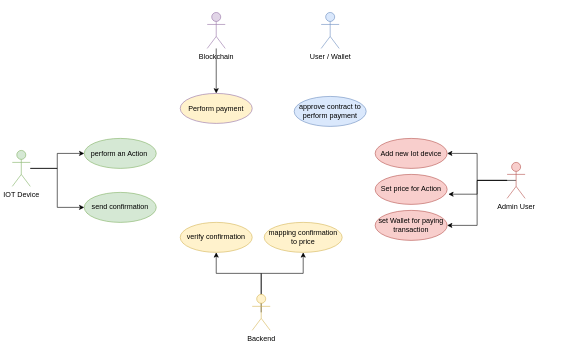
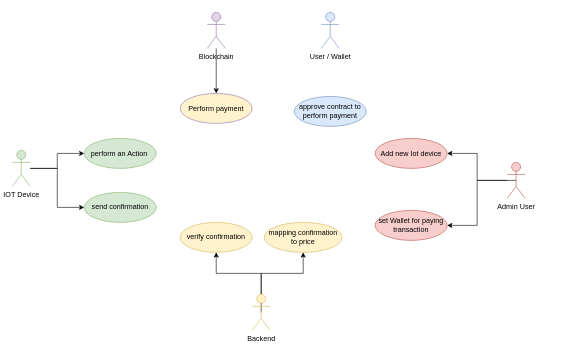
node "Set price for Action": removed
edge "Admin User" -> "Set price for Action": removed
